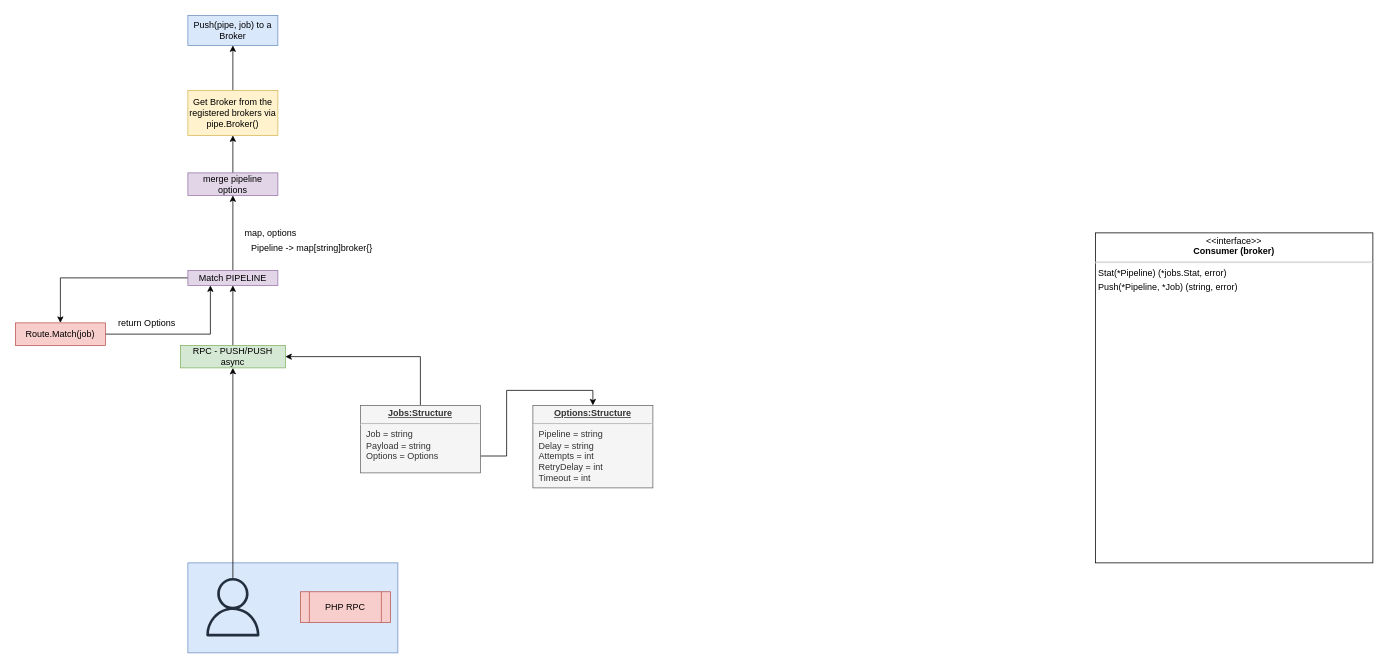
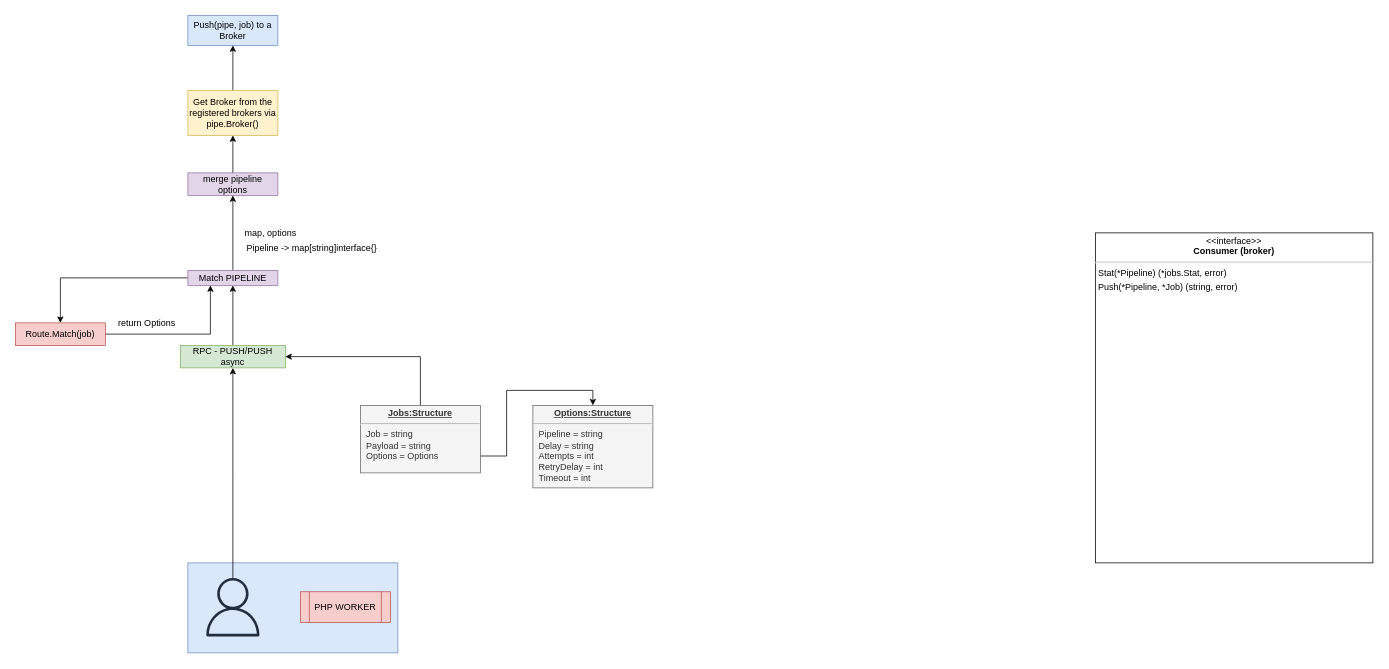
node "Pipeline -> map[string]broker{}": label "Pipeline -> map[string]broker{}" -> "Pipeline -> map[string]interface{}"
node "PHP RPC": label "PHP RPC" -> "PHP WORKER"
